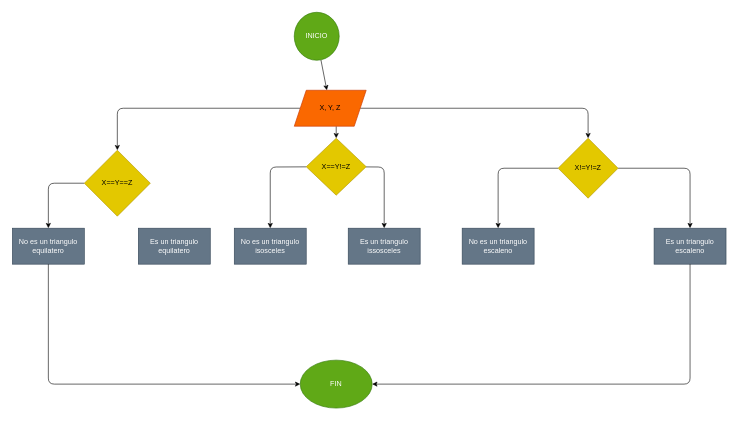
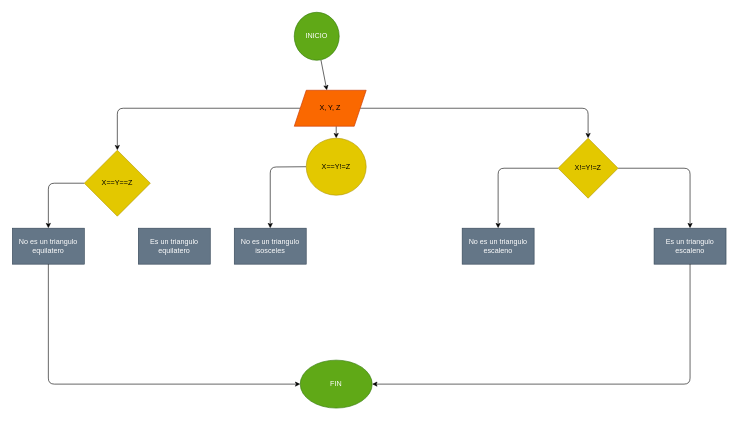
node "X==Y!=Z": shape diamond -> ellipse
edge "X==Y!=Z" -> "Es un triangulo issosceles": removed
node "Es un triangulo issosceles": removed
